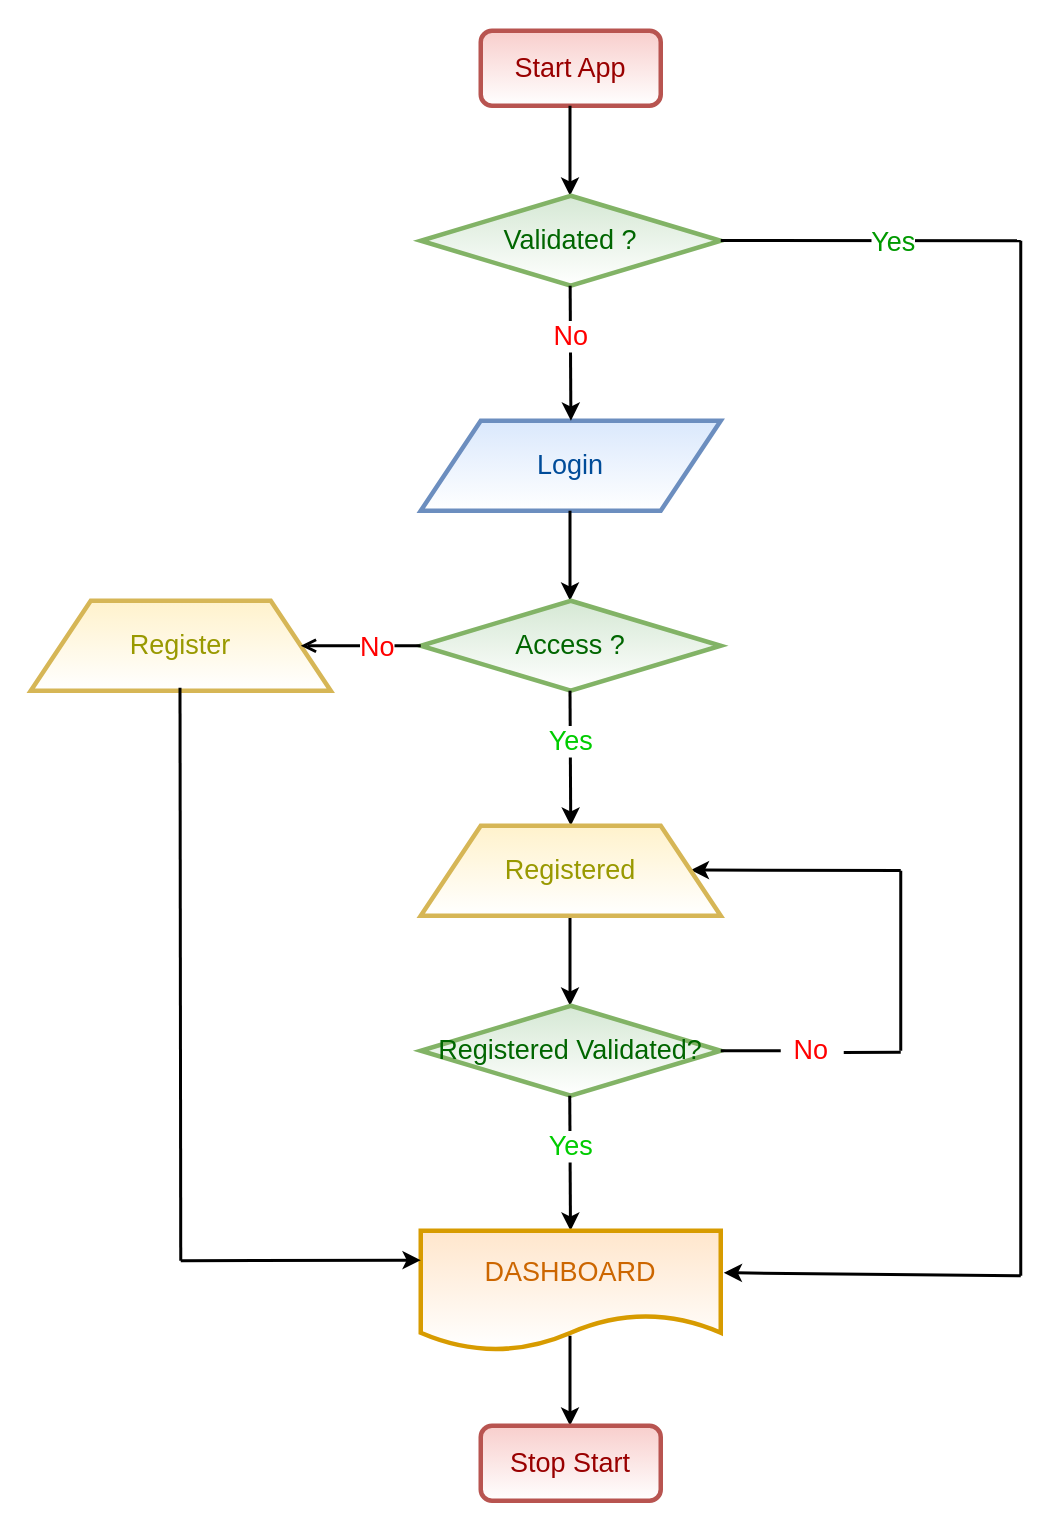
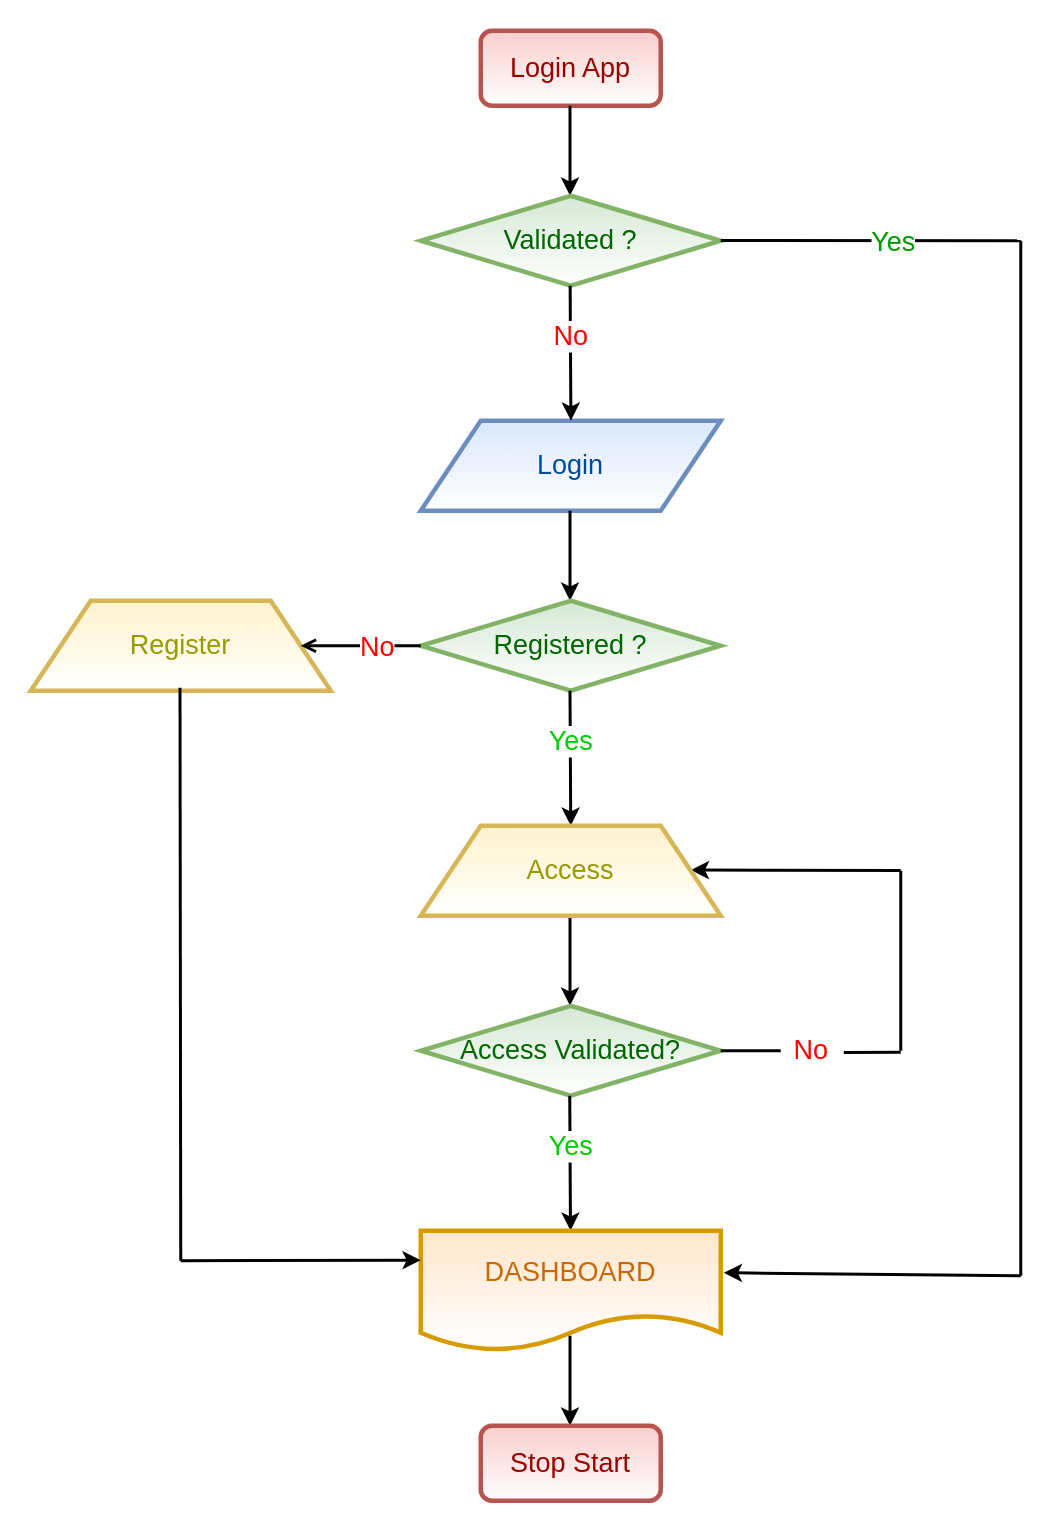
node "Start App": label "Start App" -> "Login App"
node "Access ?": label "Access ?" -> "Registered ?"
node "Registered": label "Registered" -> "Access"
node "Registered Validated?": label "Registered Validated?" -> "Access Validated?"
